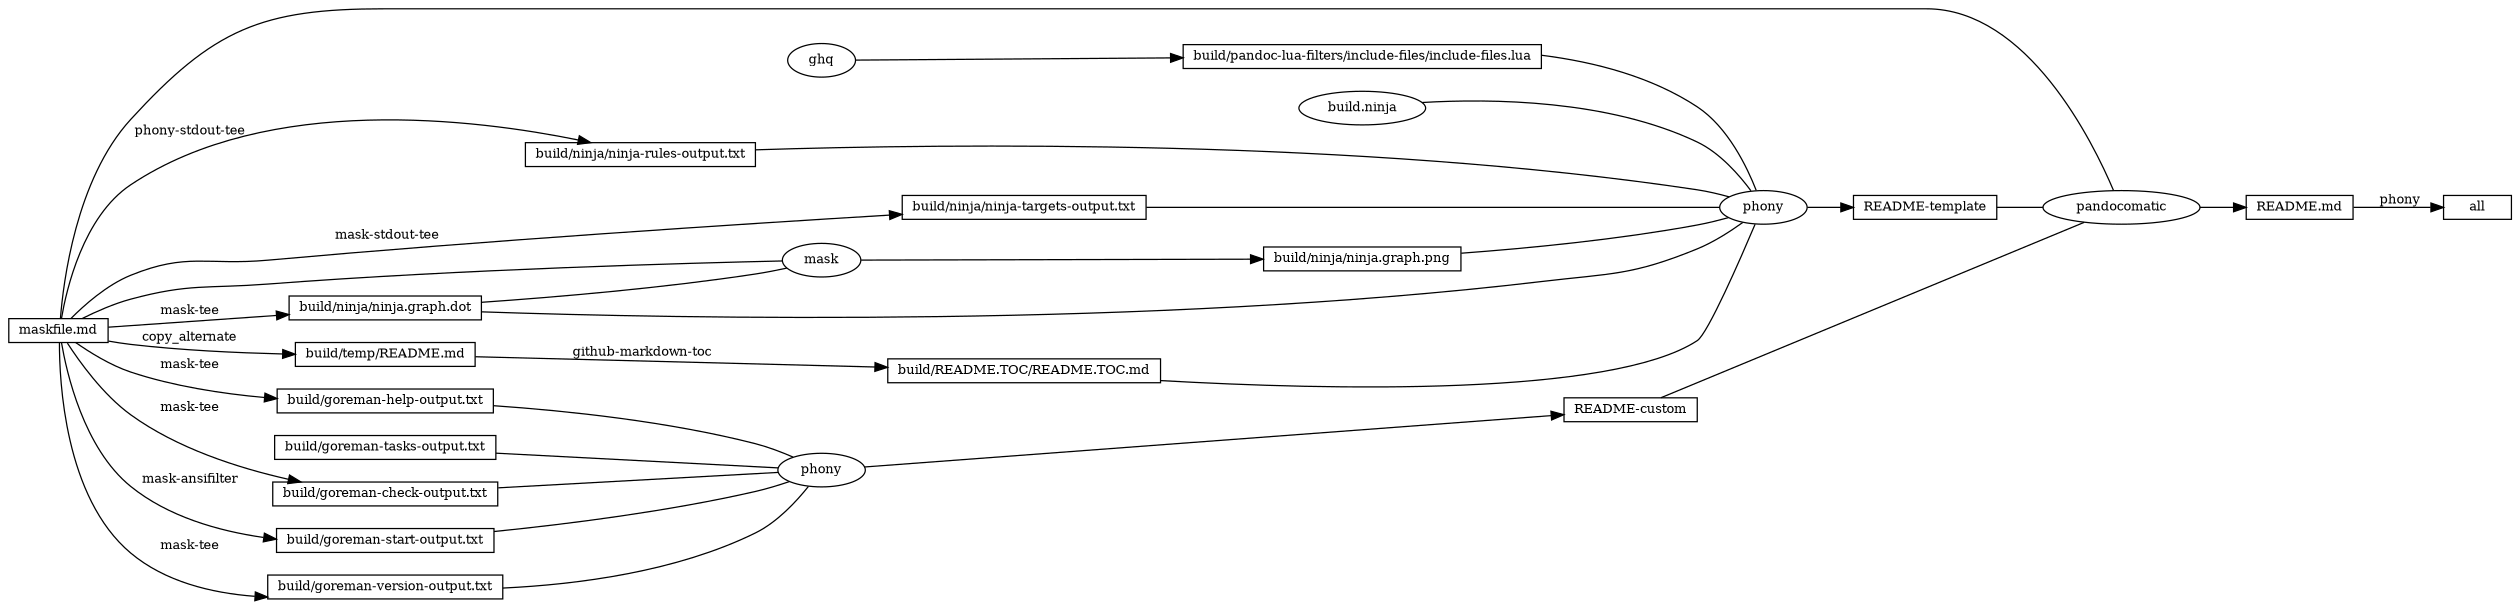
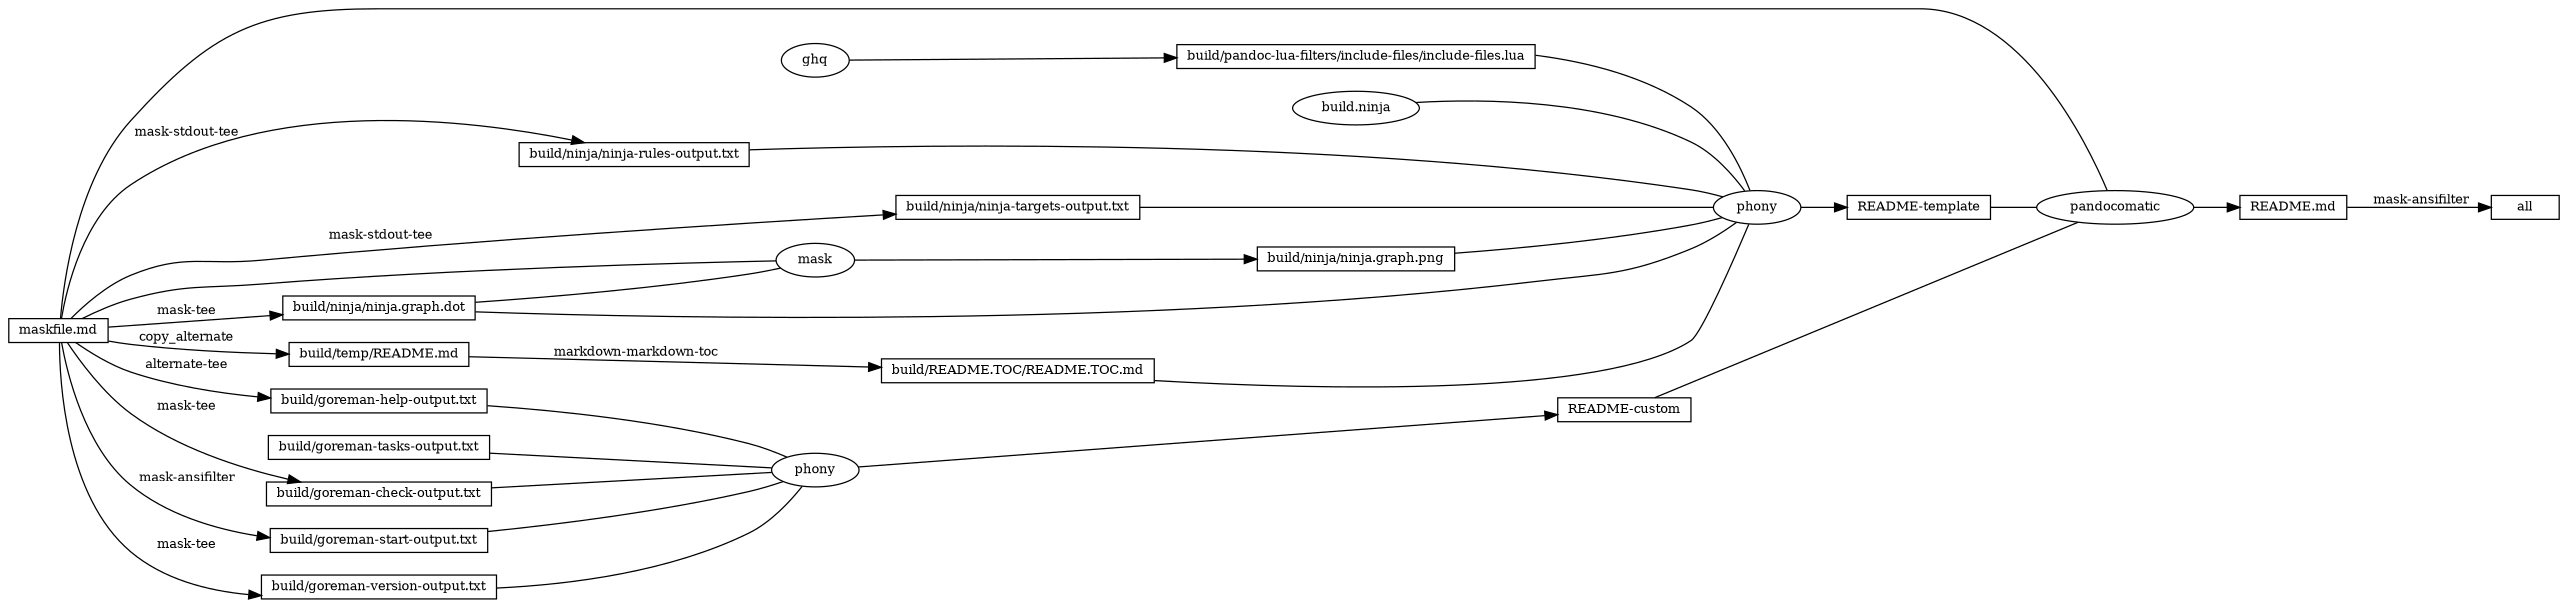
edge "maskfile.md" -> "build/ninja/ninja-rules-output.txt": label " phony-stdout-tee" -> " mask-stdout-tee"
edge "README.md" -> "all": label " phony" -> " mask-ansifilter"
edge "build/temp/README.md" -> "build/README.TOC/README.TOC.md": label " github-markdown-toc" -> " markdown-markdown-toc"
edge "maskfile.md" -> "build/goreman-help-output.txt": label " mask-tee" -> " alternate-tee"
